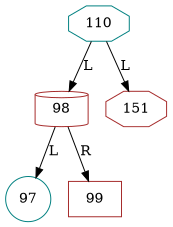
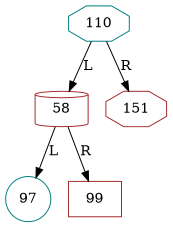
edge "110" -> "151": label "L" -> "R"
node "98": label "98" -> "58"
